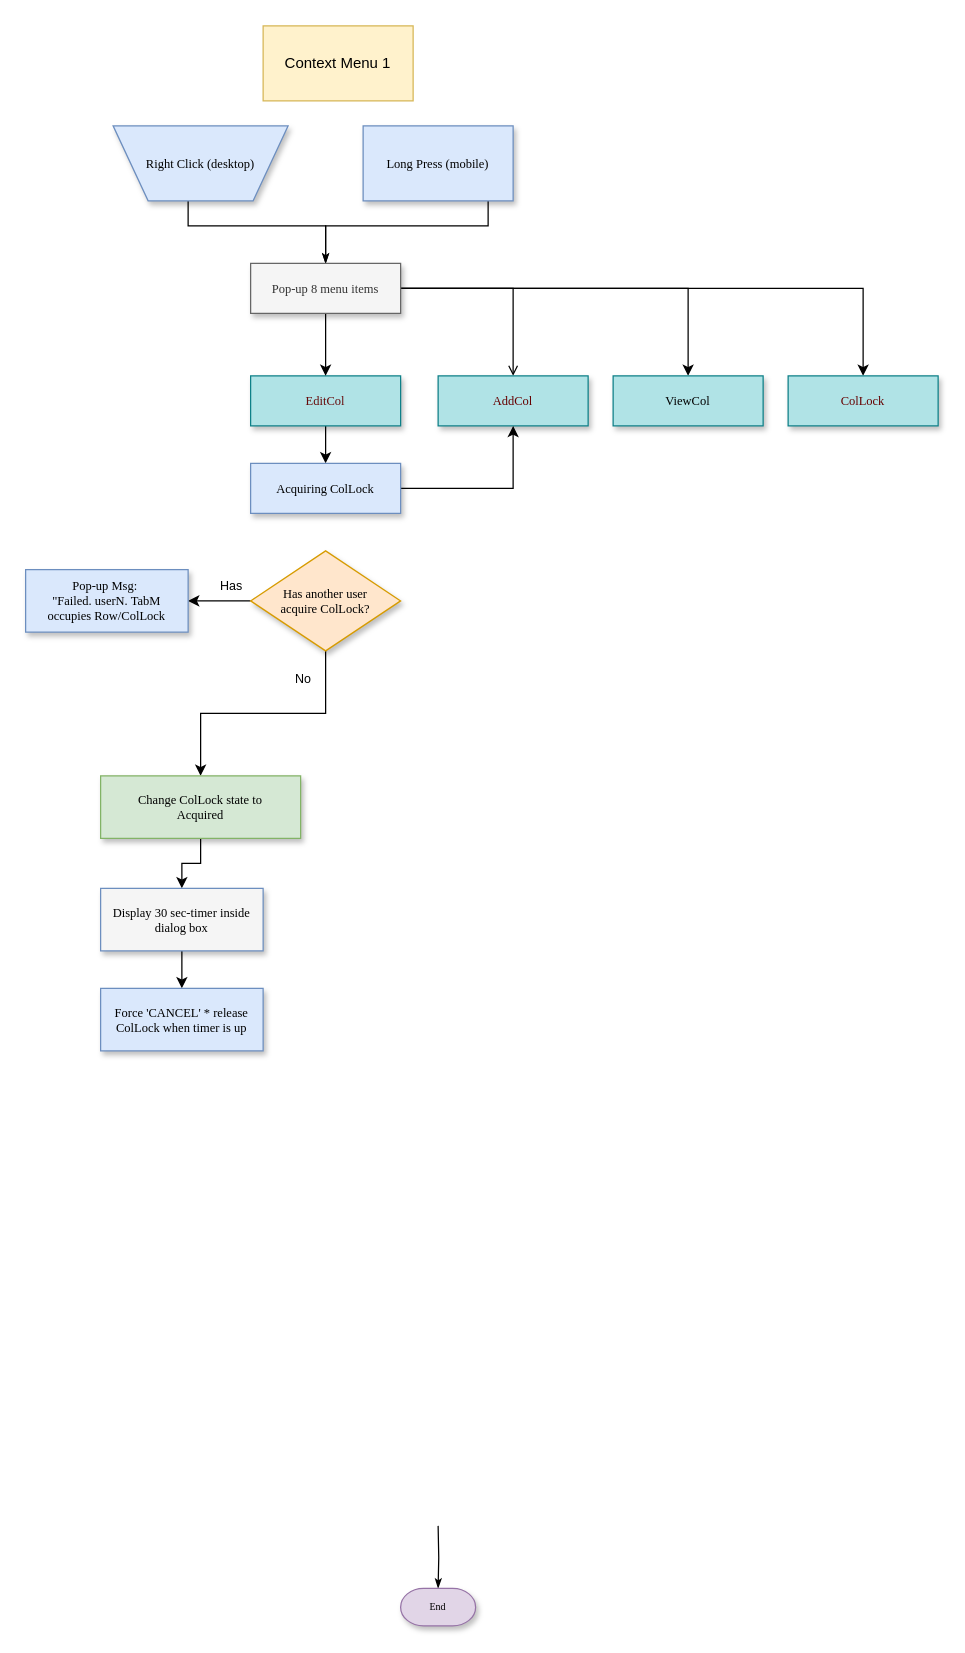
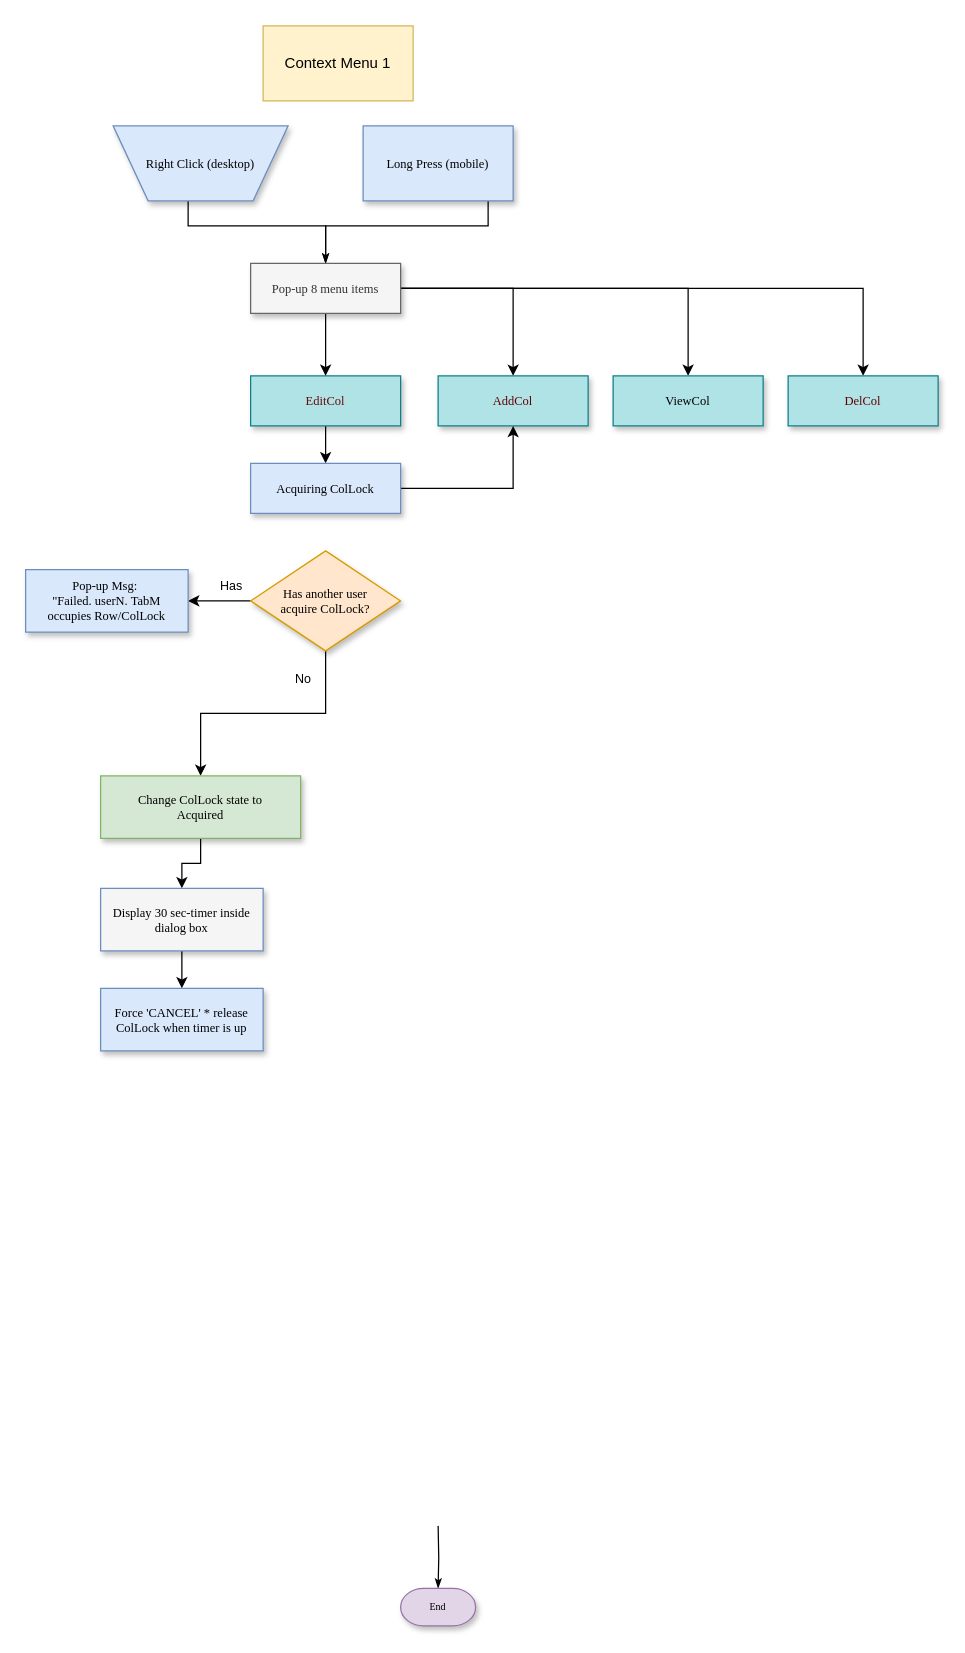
edge "Pop-up 8 menu items" -> "AddCol": arrowhead open -> classic
node "ColLock": label "ColLock" -> "DelCol"
